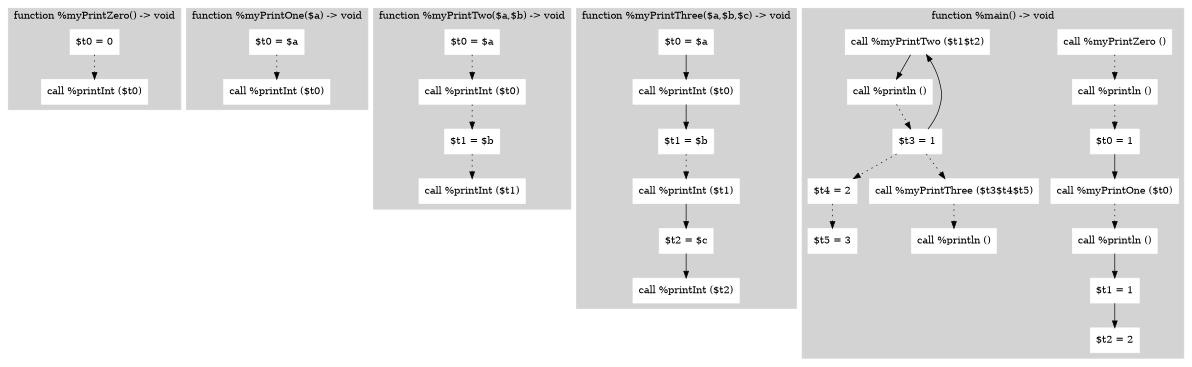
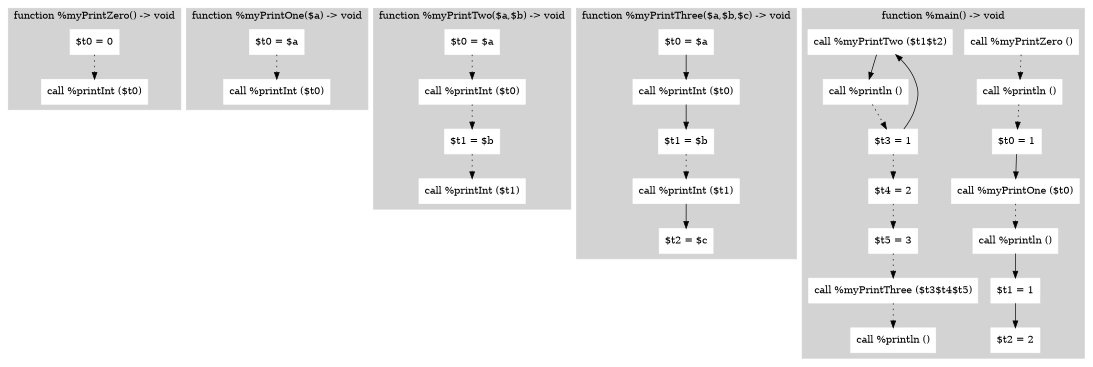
edge "$t3 = 1" -> "call %myPrintThree ($t3$t4$t5)": now "$t5 = 3" -> "call %myPrintThree ($t3$t4$t5)"
node "call %printInt ($t2)": removed
